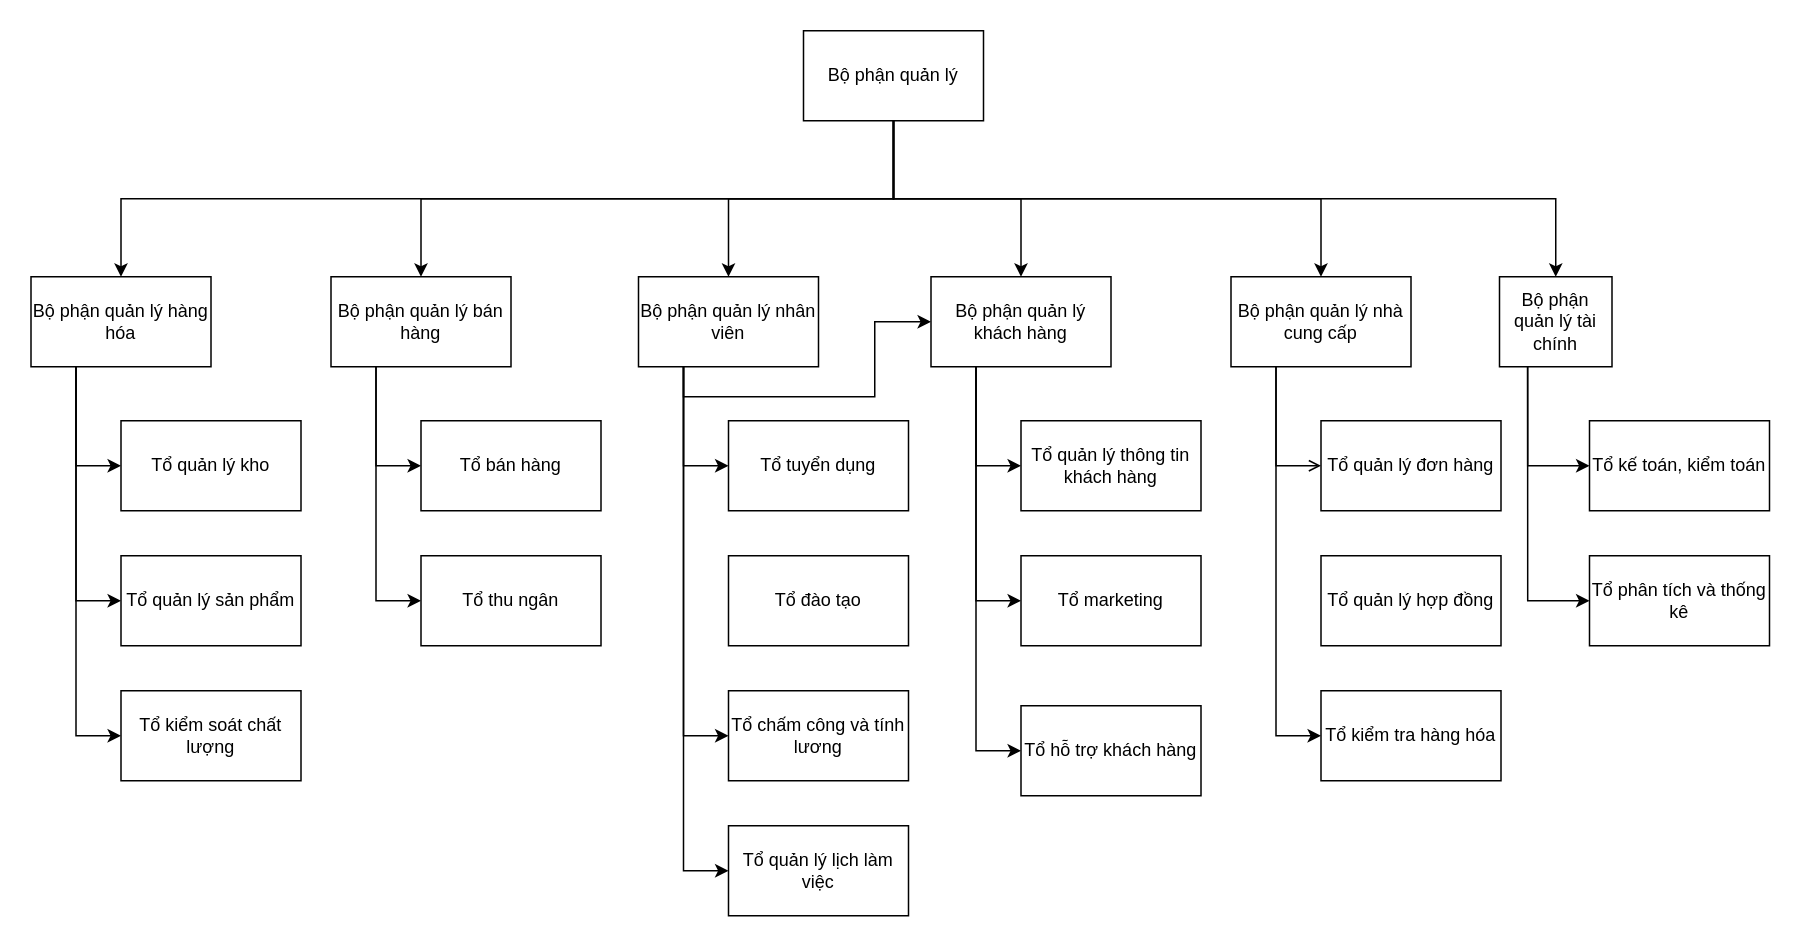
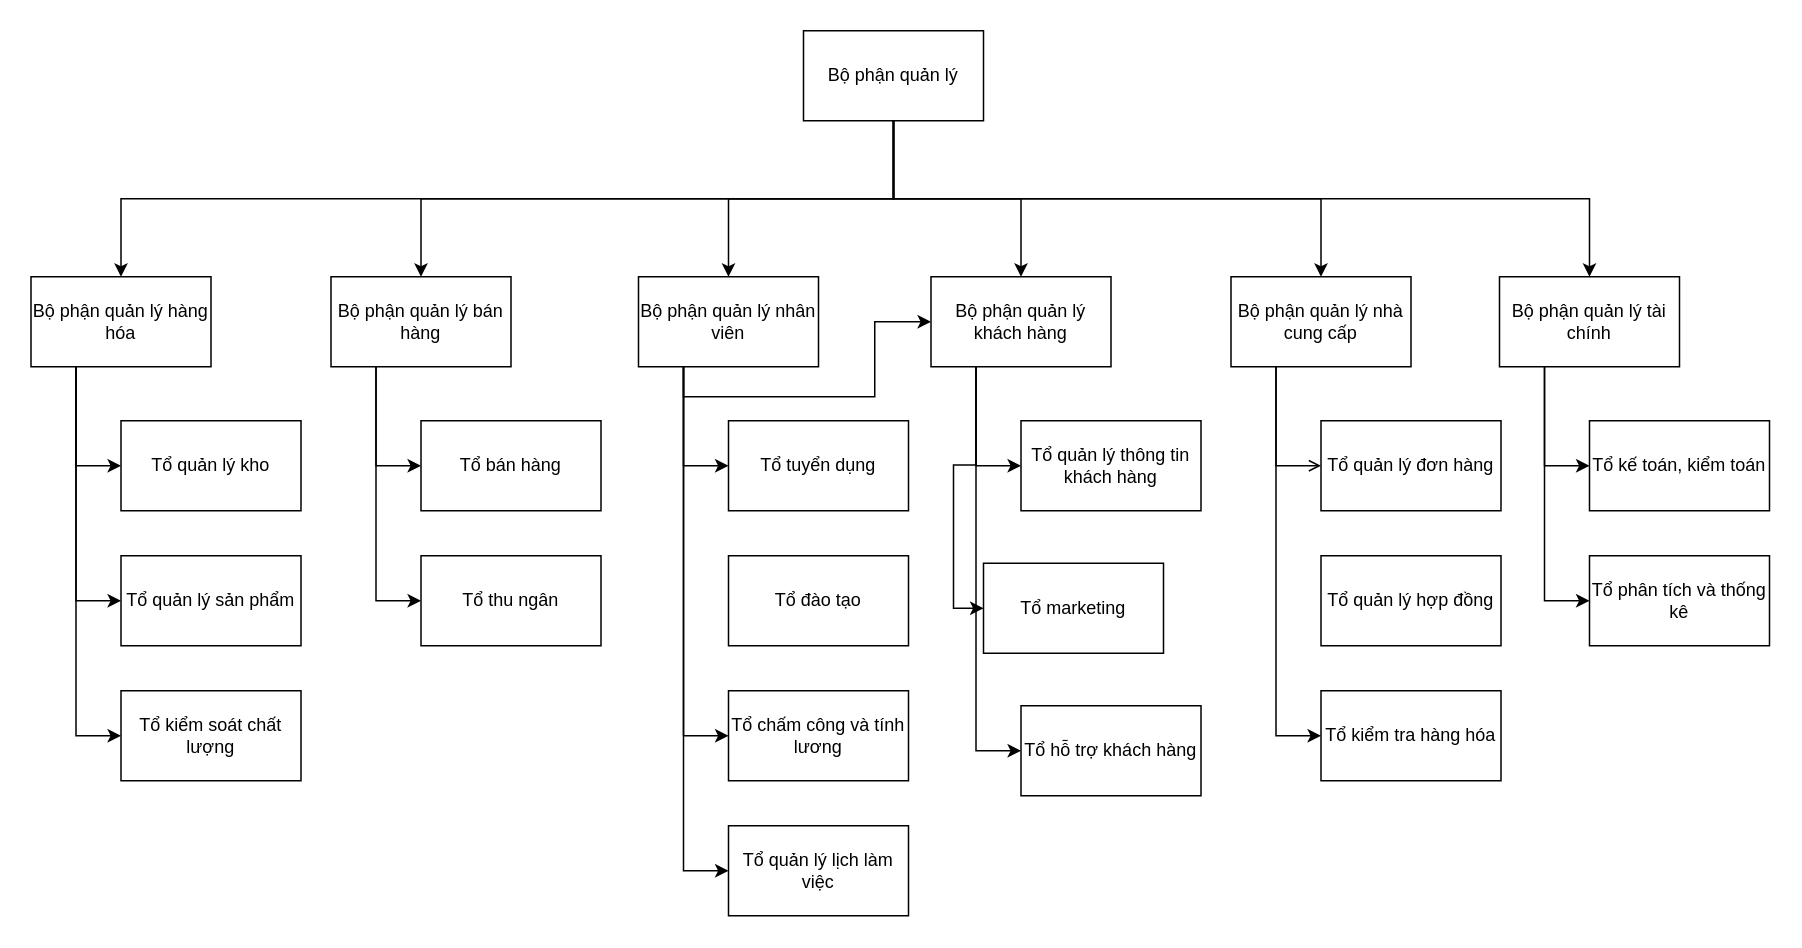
node "Bộ phận quản lý tài chính": size 113x90 -> 180x90
node "Tổ marketing": moved (1111, 601) -> (1073, 608)
